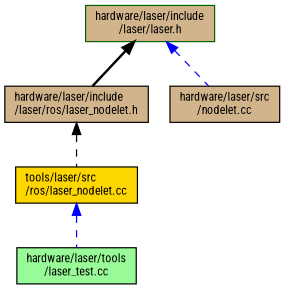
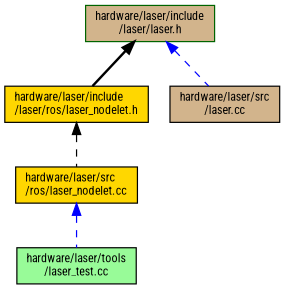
node "hardware/laser/include /laser/ros/laser_nodelet.h": fillcolor tan -> gold
node "hardware/laser/src /nodelet.cc": label "hardware/laser/src /nodelet.cc" -> "hardware/laser/src /laser.cc"
node "tools/laser/src /ros/laser_nodelet.cc": label "tools/laser/src /ros/laser_nodelet.cc" -> "hardware/laser/src /ros/laser_nodelet.cc"
